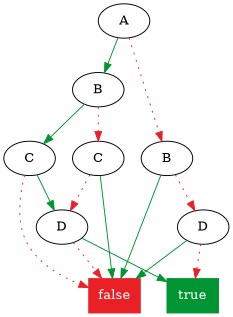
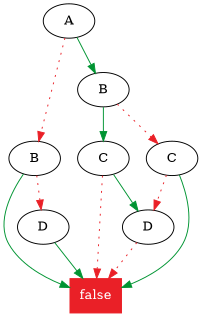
node "true": removed
